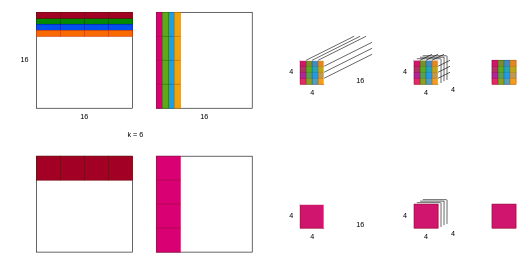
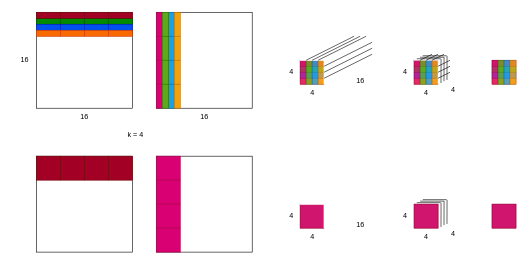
node "k = 6": label "k = 6" -> "k = 4"
